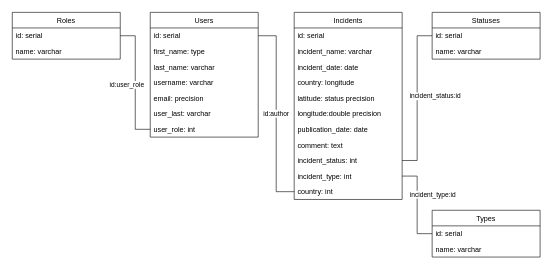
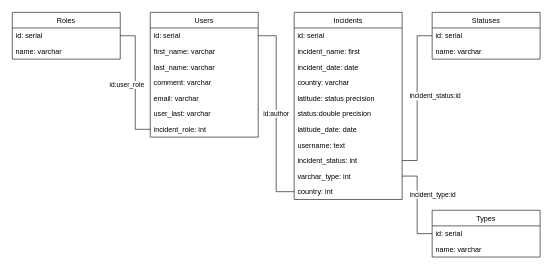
node "first_name: type": label "first_name: type" -> "first_name: varchar"
node "incident_name: varchar": label "incident_name: varchar" -> "incident_name: first"
node "username: varchar": label "username: varchar" -> "comment: varchar"
node "country: longitude": label "country: longitude" -> "country: varchar"
node "email: precision": label "email: precision" -> "email: varchar"
node "longitude:double precision": label "longitude:double precision" -> "status:double precision"
node "user_role: int": label "user_role: int" -> "incident_role: int"
node "publication_date: date": label "publication_date: date" -> "latitude_date: date"
node "comment: text": label "comment: text" -> "username: text"
node "incident_type: int": label "incident_type: int" -> "varchar_type: int"
